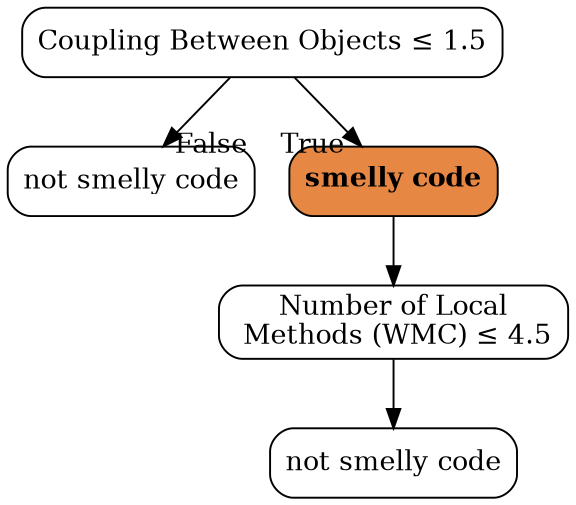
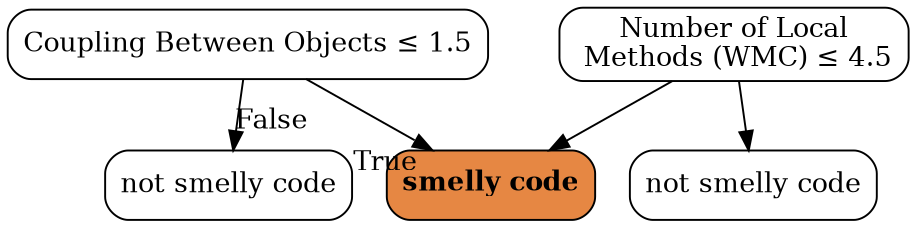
edge "smelly code" -> "Number of Local": reversed
